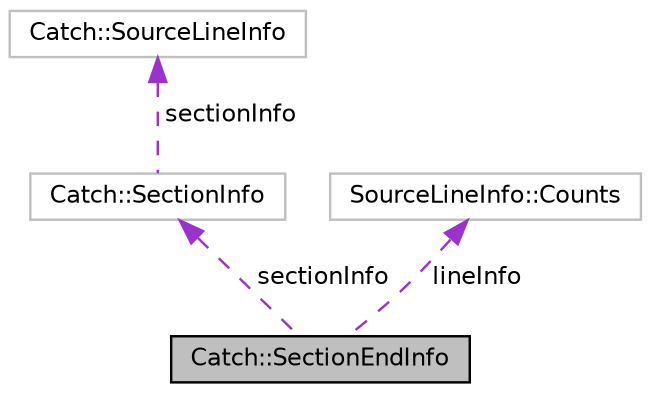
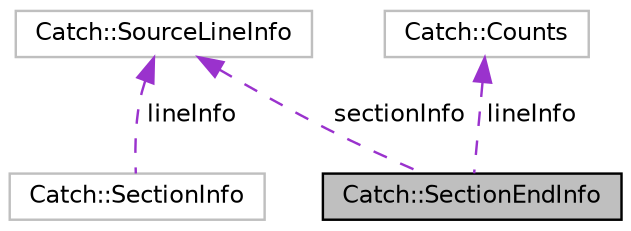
edge "Catch::SectionInfo" -> "Catch::SourceLineInfo": label " sectionInfo" -> " lineInfo"
node "SourceLineInfo::Counts": label "SourceLineInfo::Counts" -> "Catch::Counts"
edge "Catch::SectionEndInfo" -> "Catch::SectionInfo": now "Catch::SectionEndInfo" -> "Catch::SourceLineInfo"
